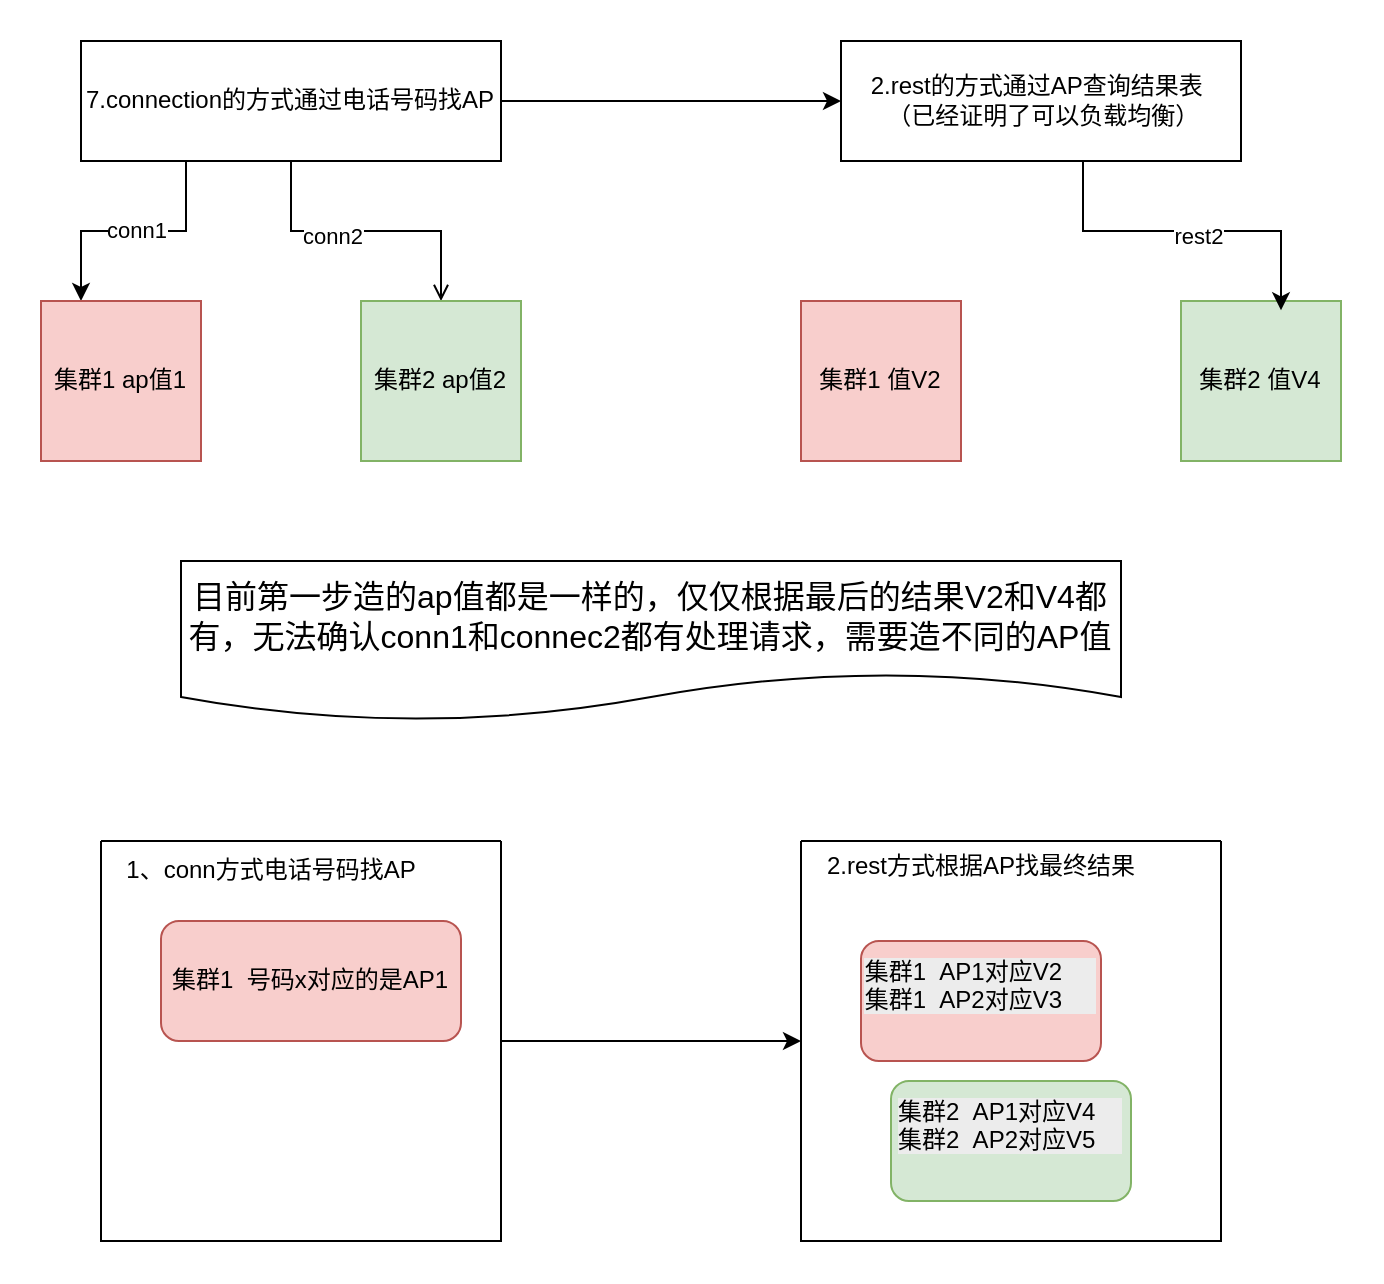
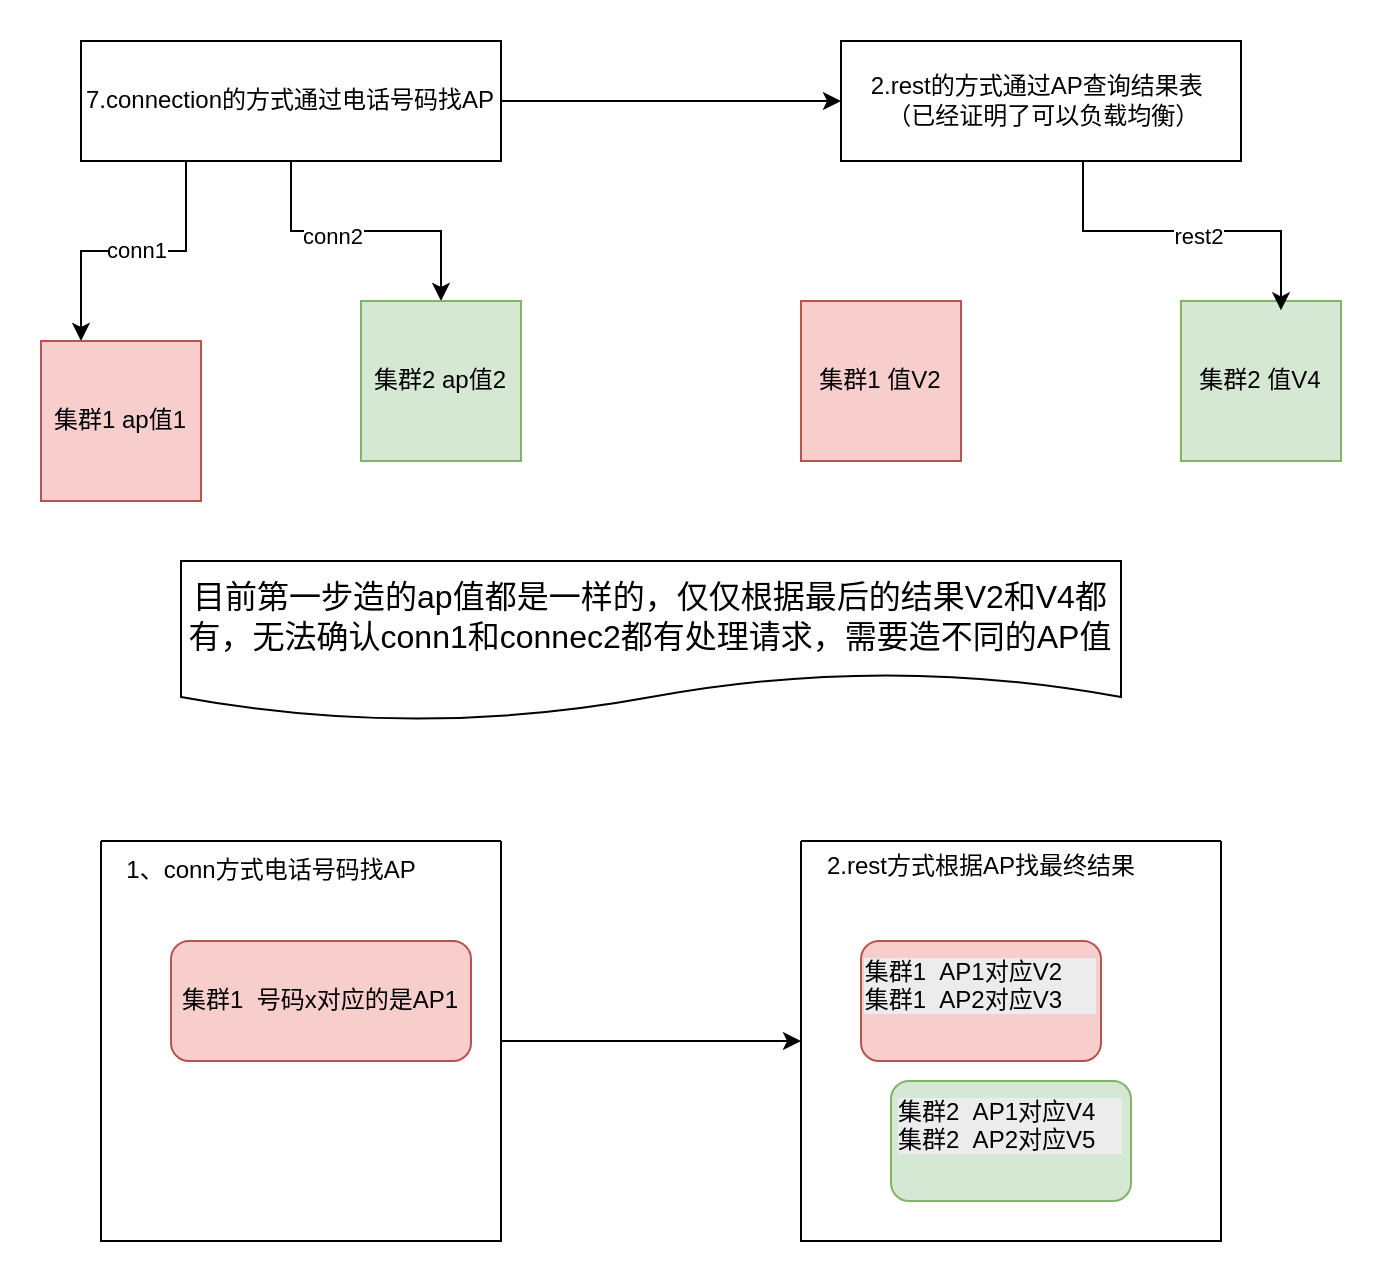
edge "7.connection的方式通过电话号码找AP" -> "集群2 ap值2": arrowhead open -> classic
node "集群1 ap值1": moved (121, 381) -> (121, 421)
node "集群1 号码x对应的是AP1": moved (311, 981) -> (321, 1001)
